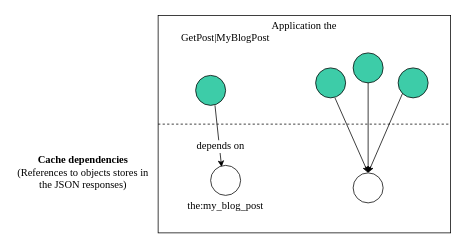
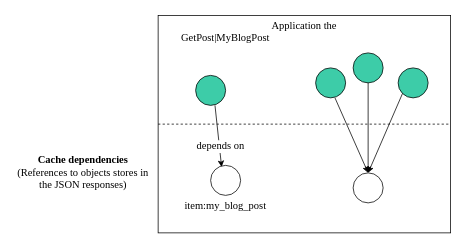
node "the:my_blog_post": label "the:my_blog_post" -> "item:my_blog_post"
